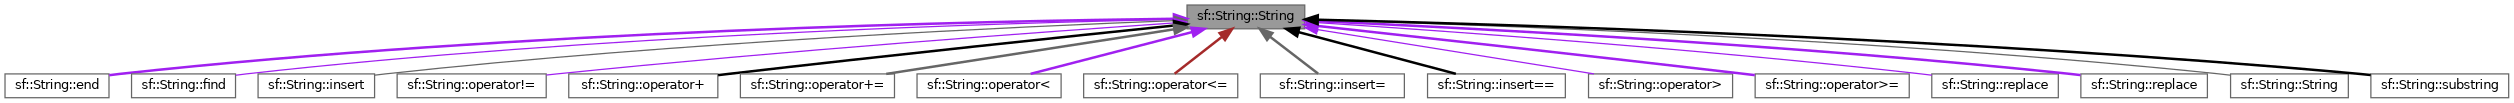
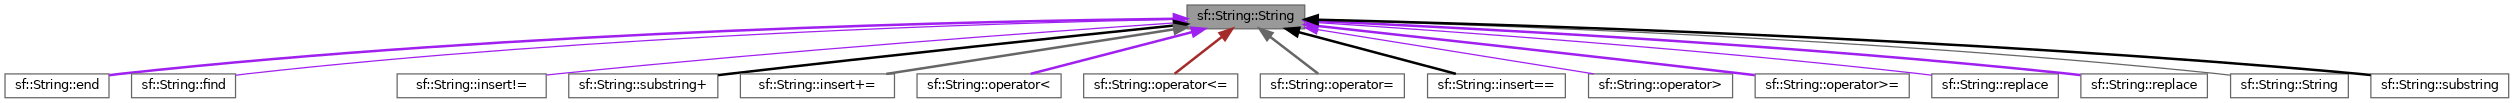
node "sf::String::insert": removed
node "sf::String::operator!=": label "sf::String::operator!=" -> "sf::String::insert!="
node "sf::String::operator+": label "sf::String::operator+" -> "sf::String::substring+"
node "sf::String::operator+=": label "sf::String::operator+=" -> "sf::String::insert+="
node "sf::String::insert=": label "sf::String::insert=" -> "sf::String::operator="
